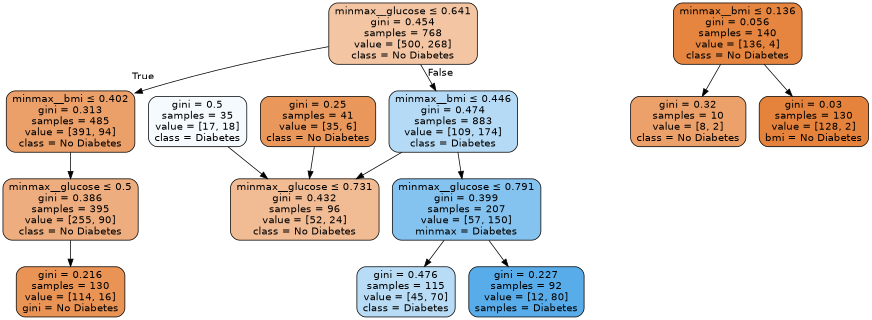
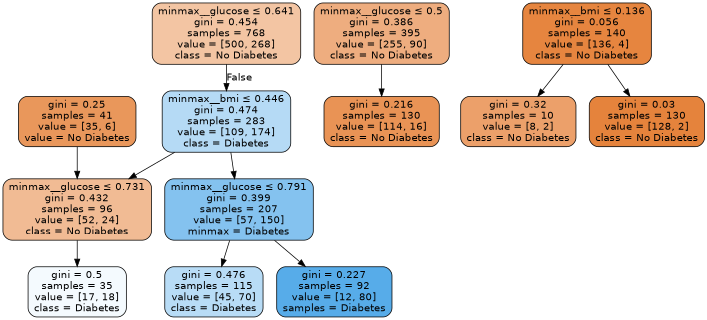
node "minmax__bmi ≤ 0.446": text "samples = 883" -> "samples = 283"
node "minmax__bmi ≤ 0.402": removed
node "gini = 0.25": text "class = No Diabetes" -> "value = No Diabetes"
node "gini = 0.03": text "bmi = No Diabetes" -> "class = No Diabetes"
edge "gini = 0.5" -> "minmax__glucose ≤ 0.731": reversed
node "gini = 0.216": text "gini = No Diabetes" -> "class = No Diabetes"
